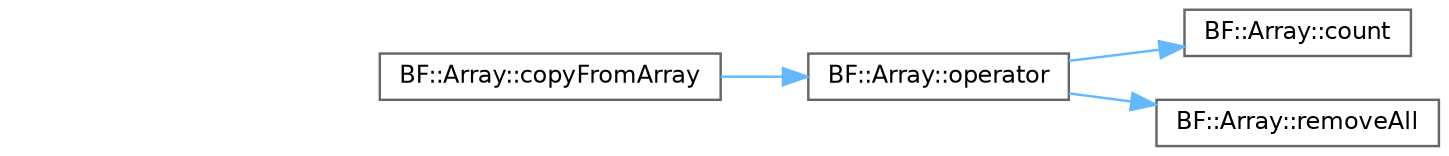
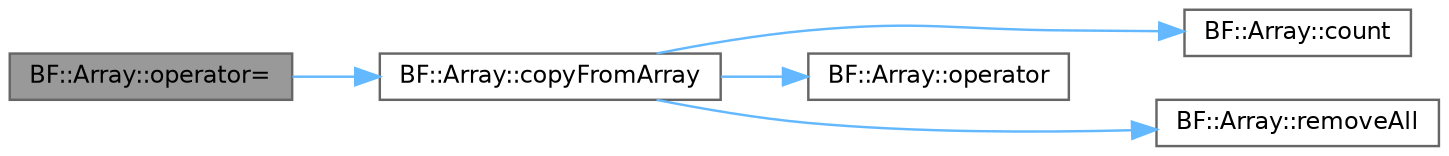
edge "BF::Array::operator" -> "BF::Array::count": now "BF::Array::copyFromArray" -> "BF::Array::count"
node "BF::Array::operator=": added
edge "BF::Array::operator" -> "BF::Array::removeAll": now "BF::Array::copyFromArray" -> "BF::Array::removeAll"
